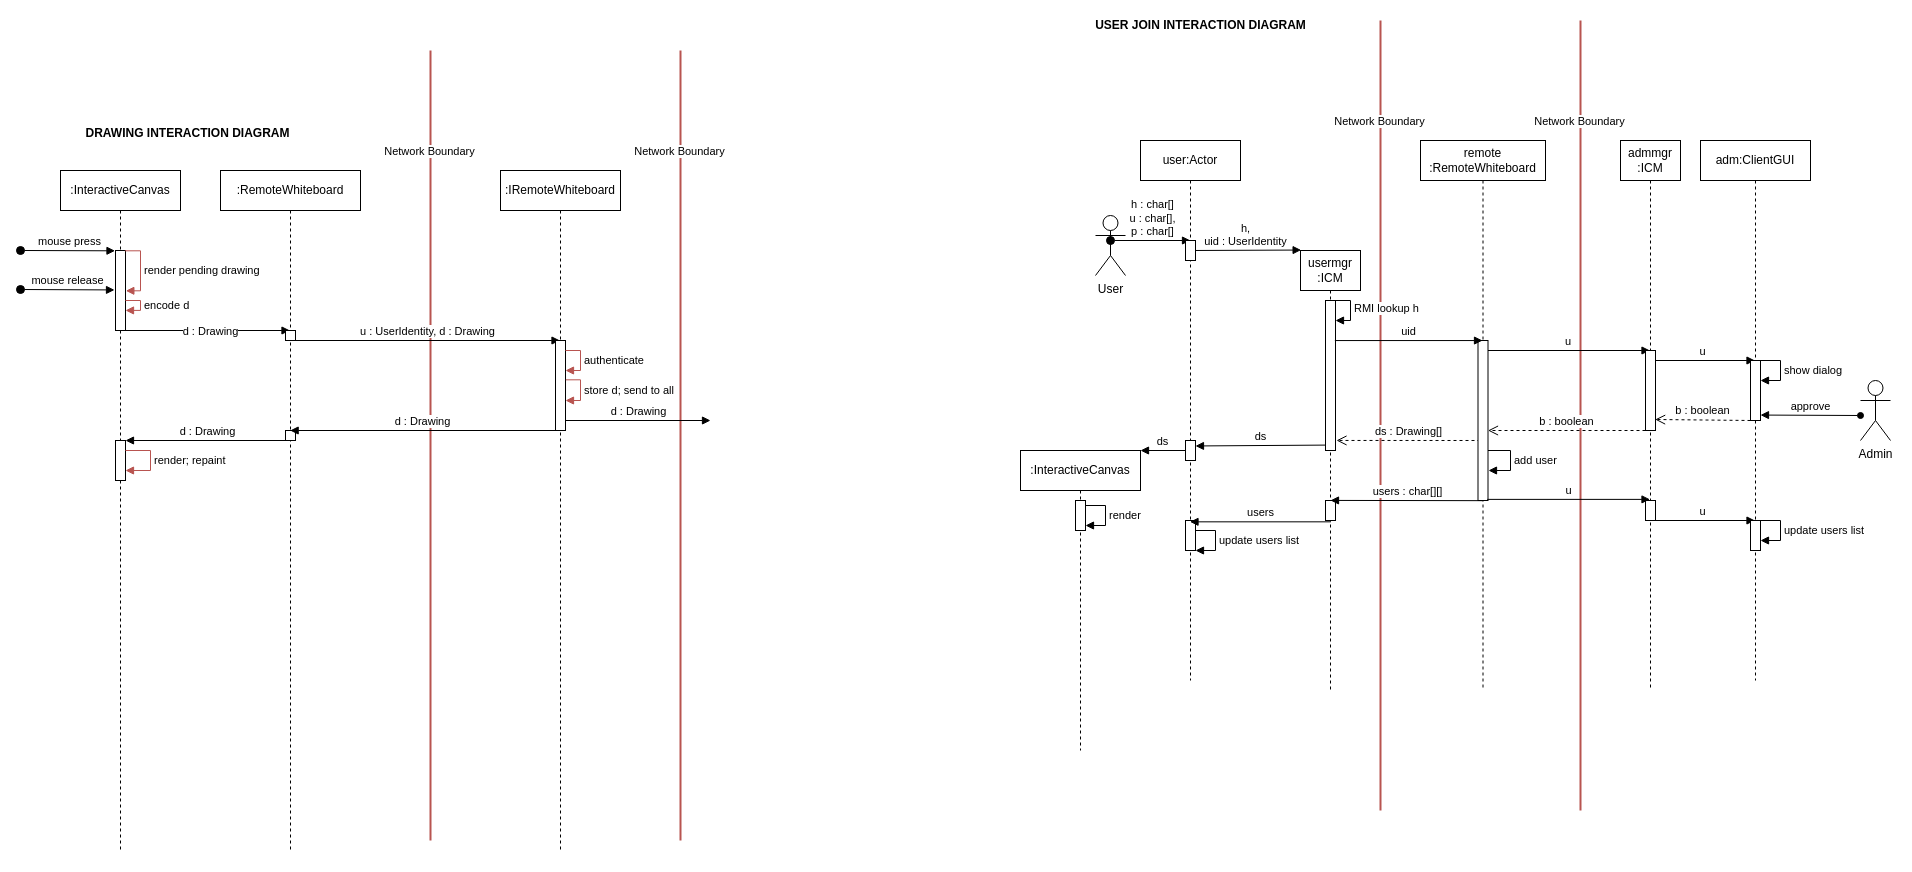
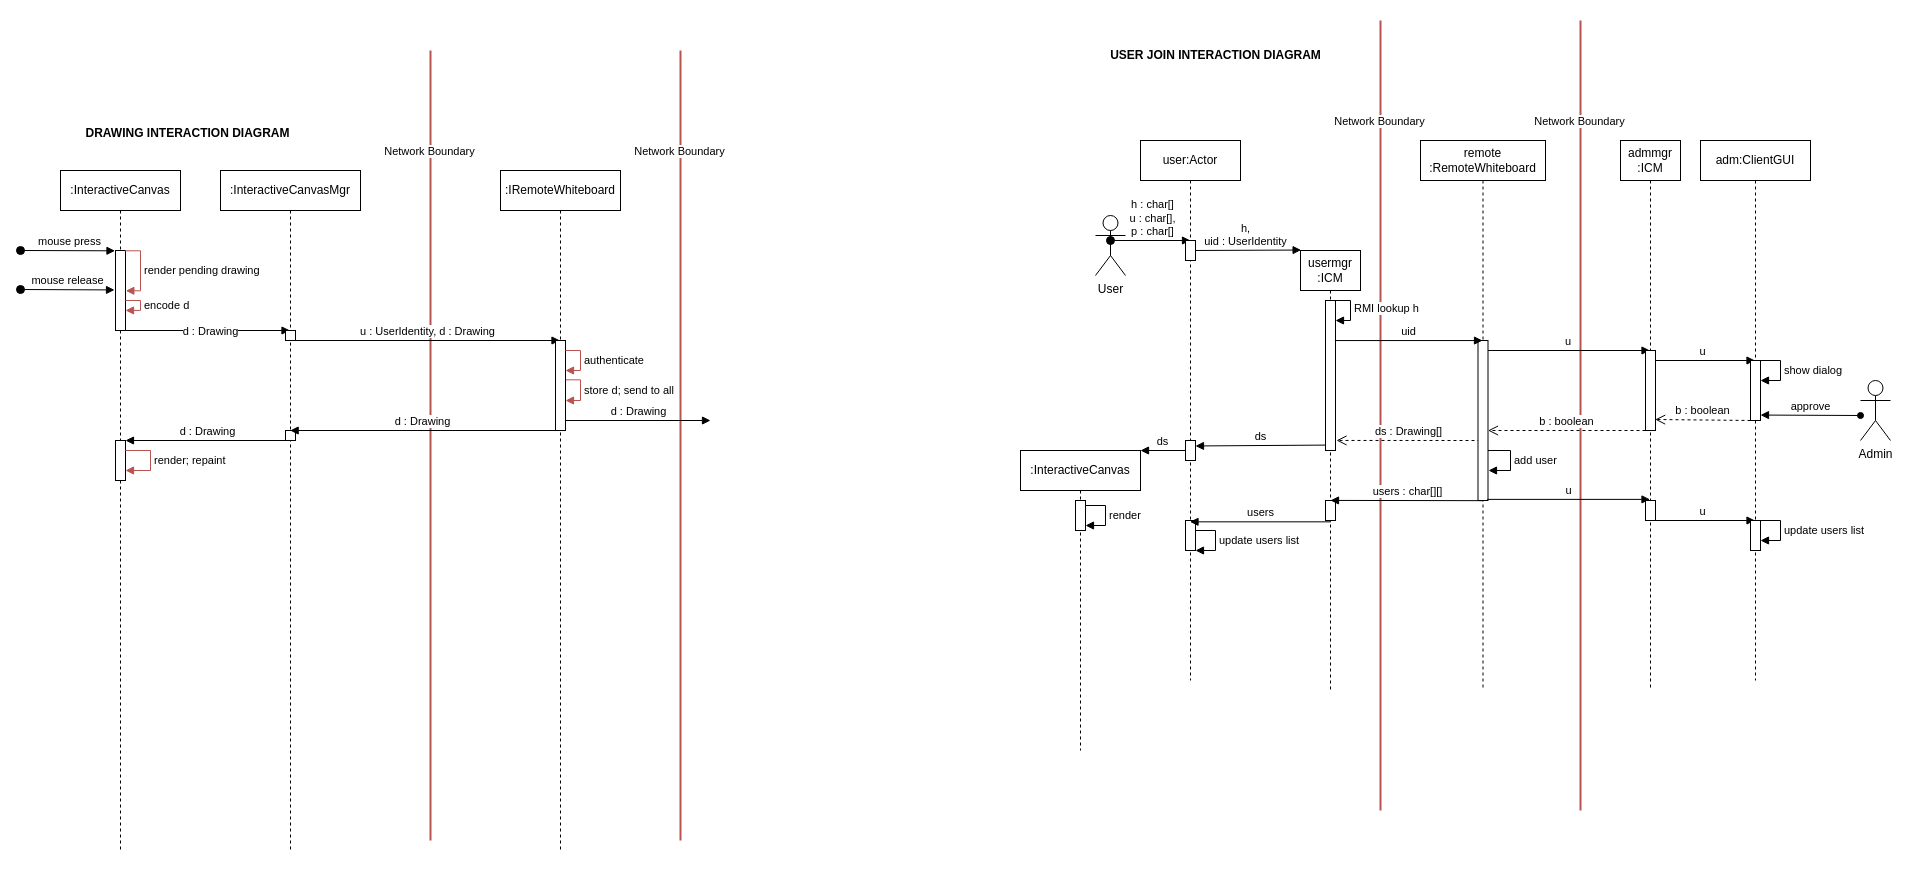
node "USER JOIN INTERACTION DIAGRAM": moved (1201, 26) -> (1216, 56)
node ":RemoteWhiteboard": label ":RemoteWhiteboard" -> ":InteractiveCanvasMgr"
